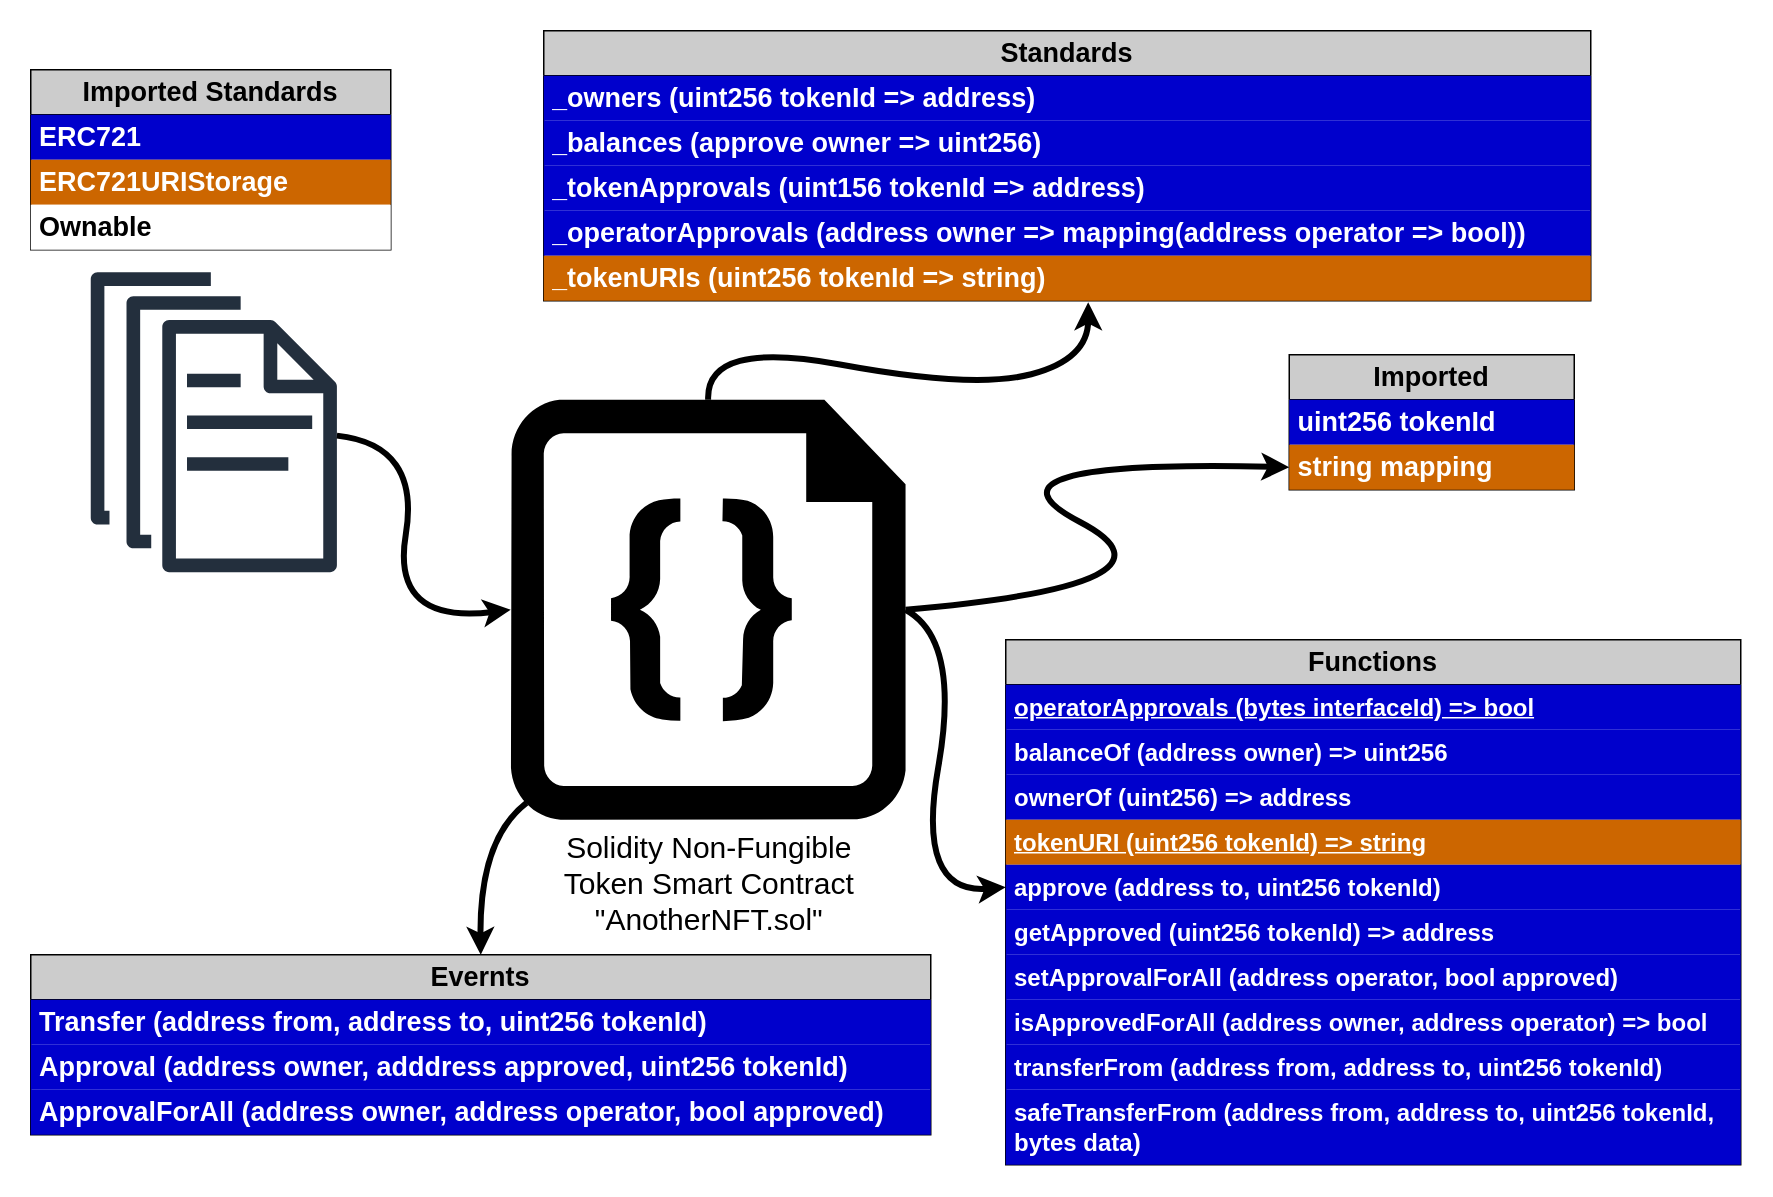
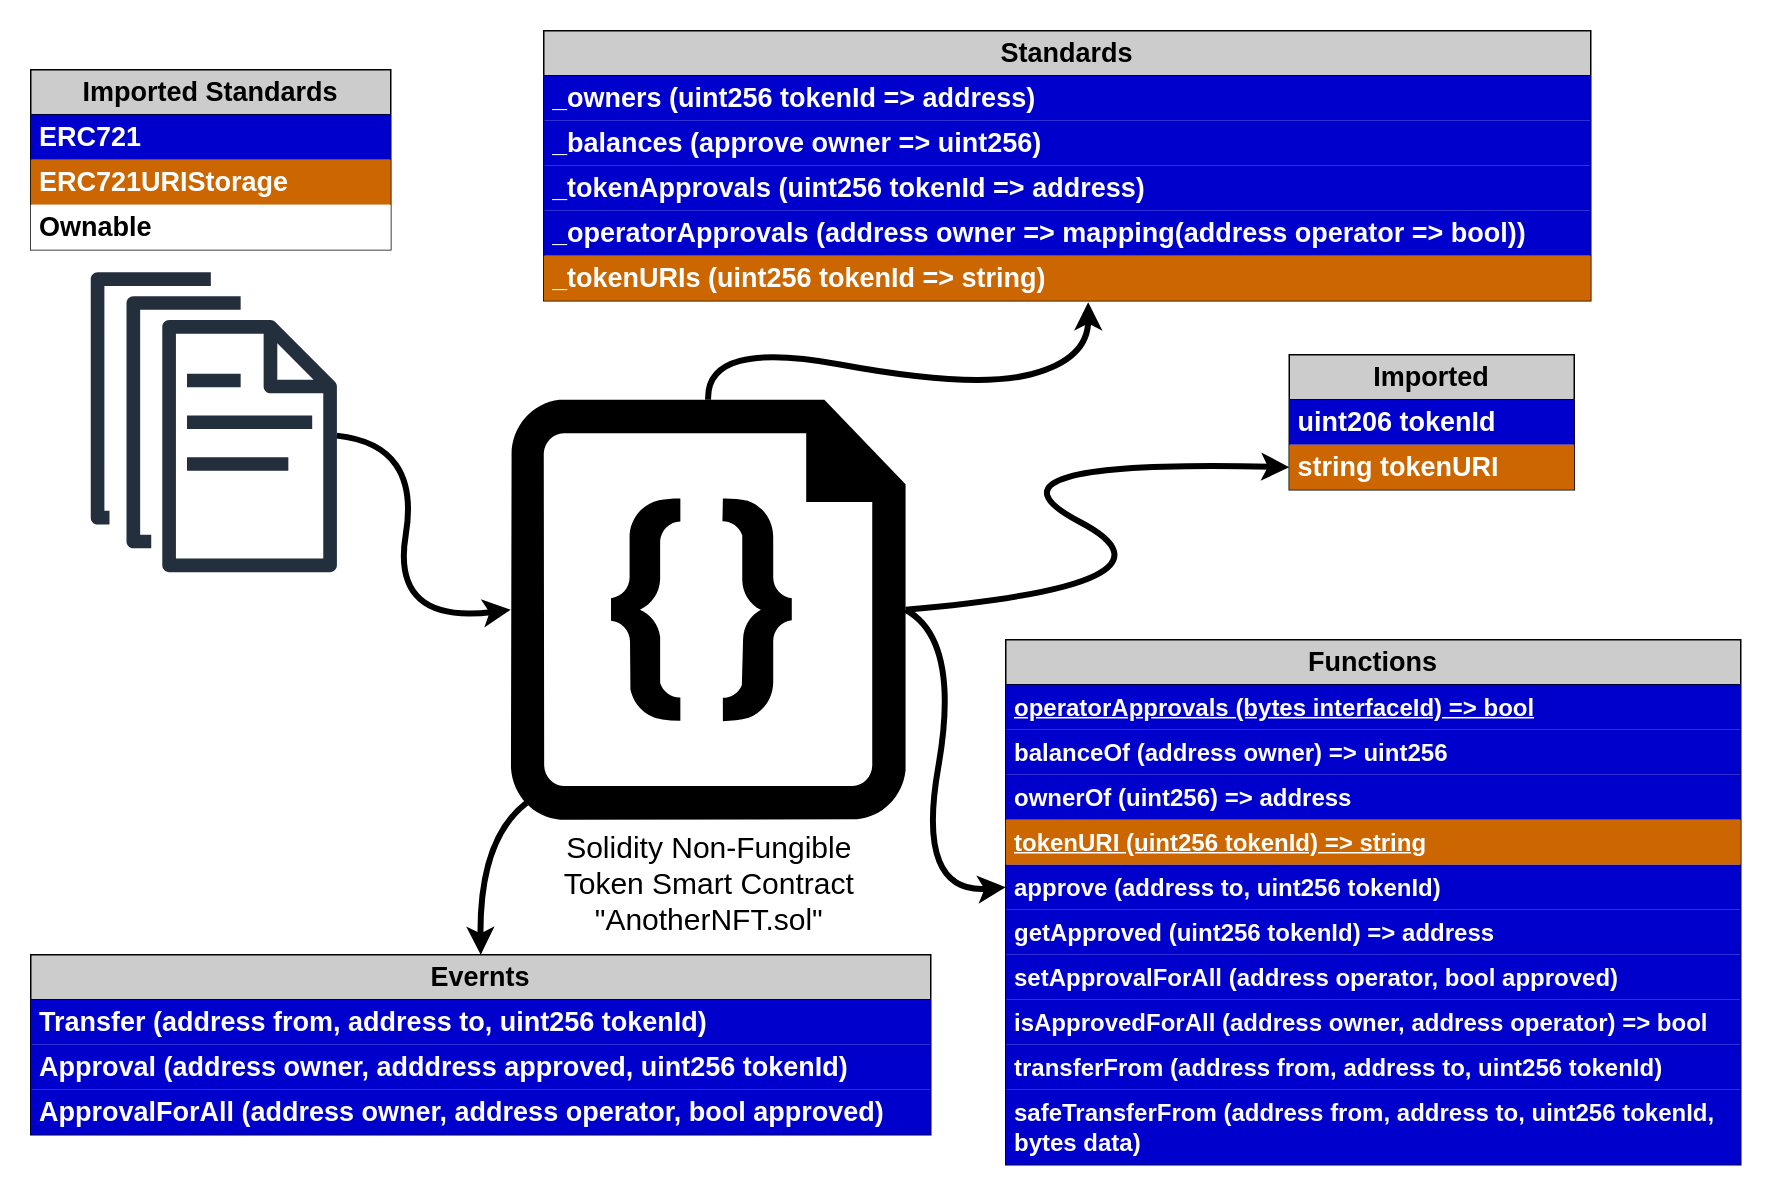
node "_tokenApprovals (uint156 tokenId => address)": label "_tokenApprovals (uint156 tokenId => address)" -> "_tokenApprovals (uint256 tokenId => address)"
node "uint256 tokenId": label "uint256 tokenId" -> "uint206 tokenId"
node "string mapping": label "string mapping" -> "string tokenURI"
